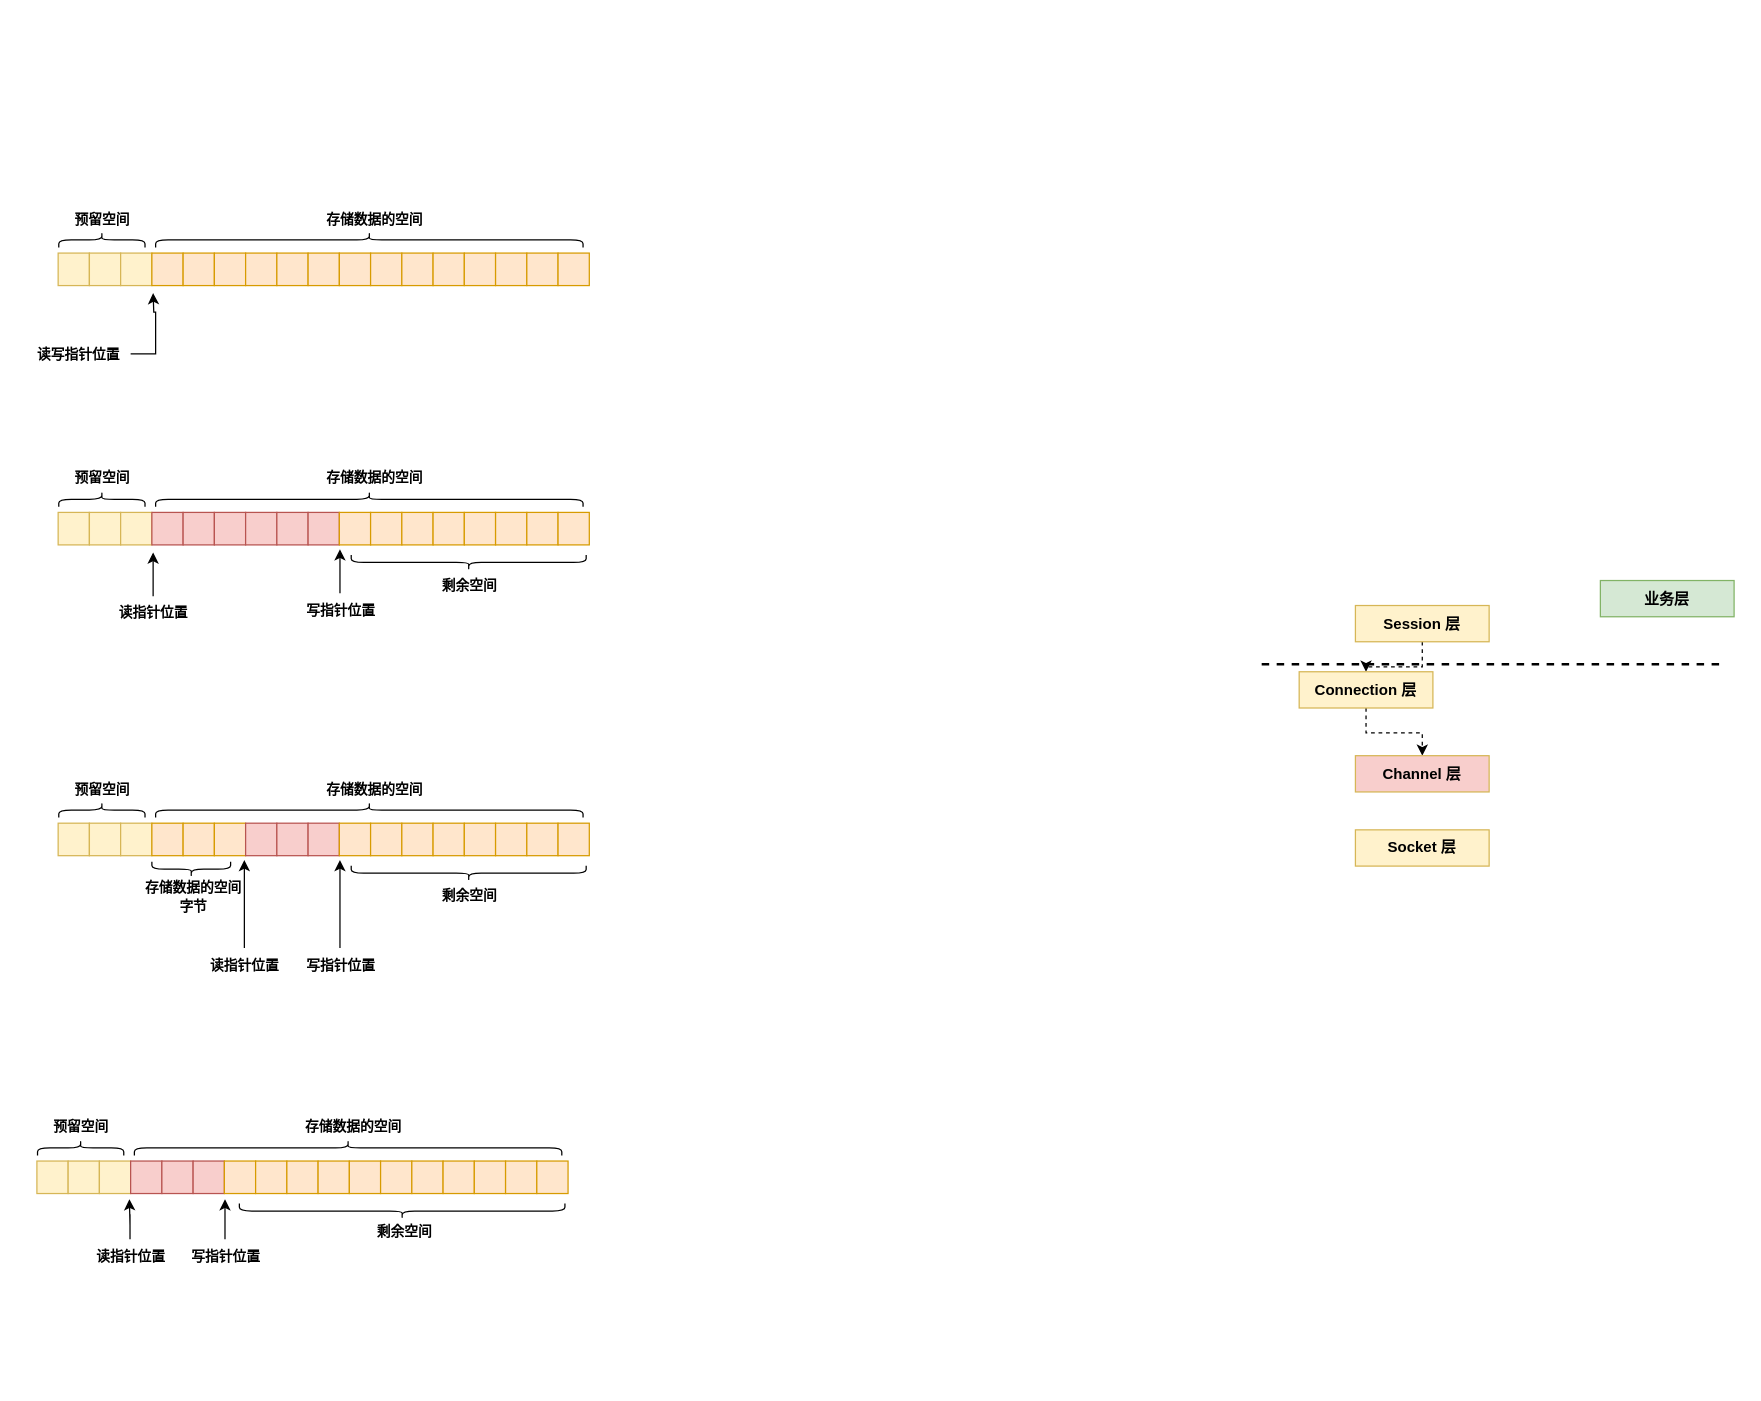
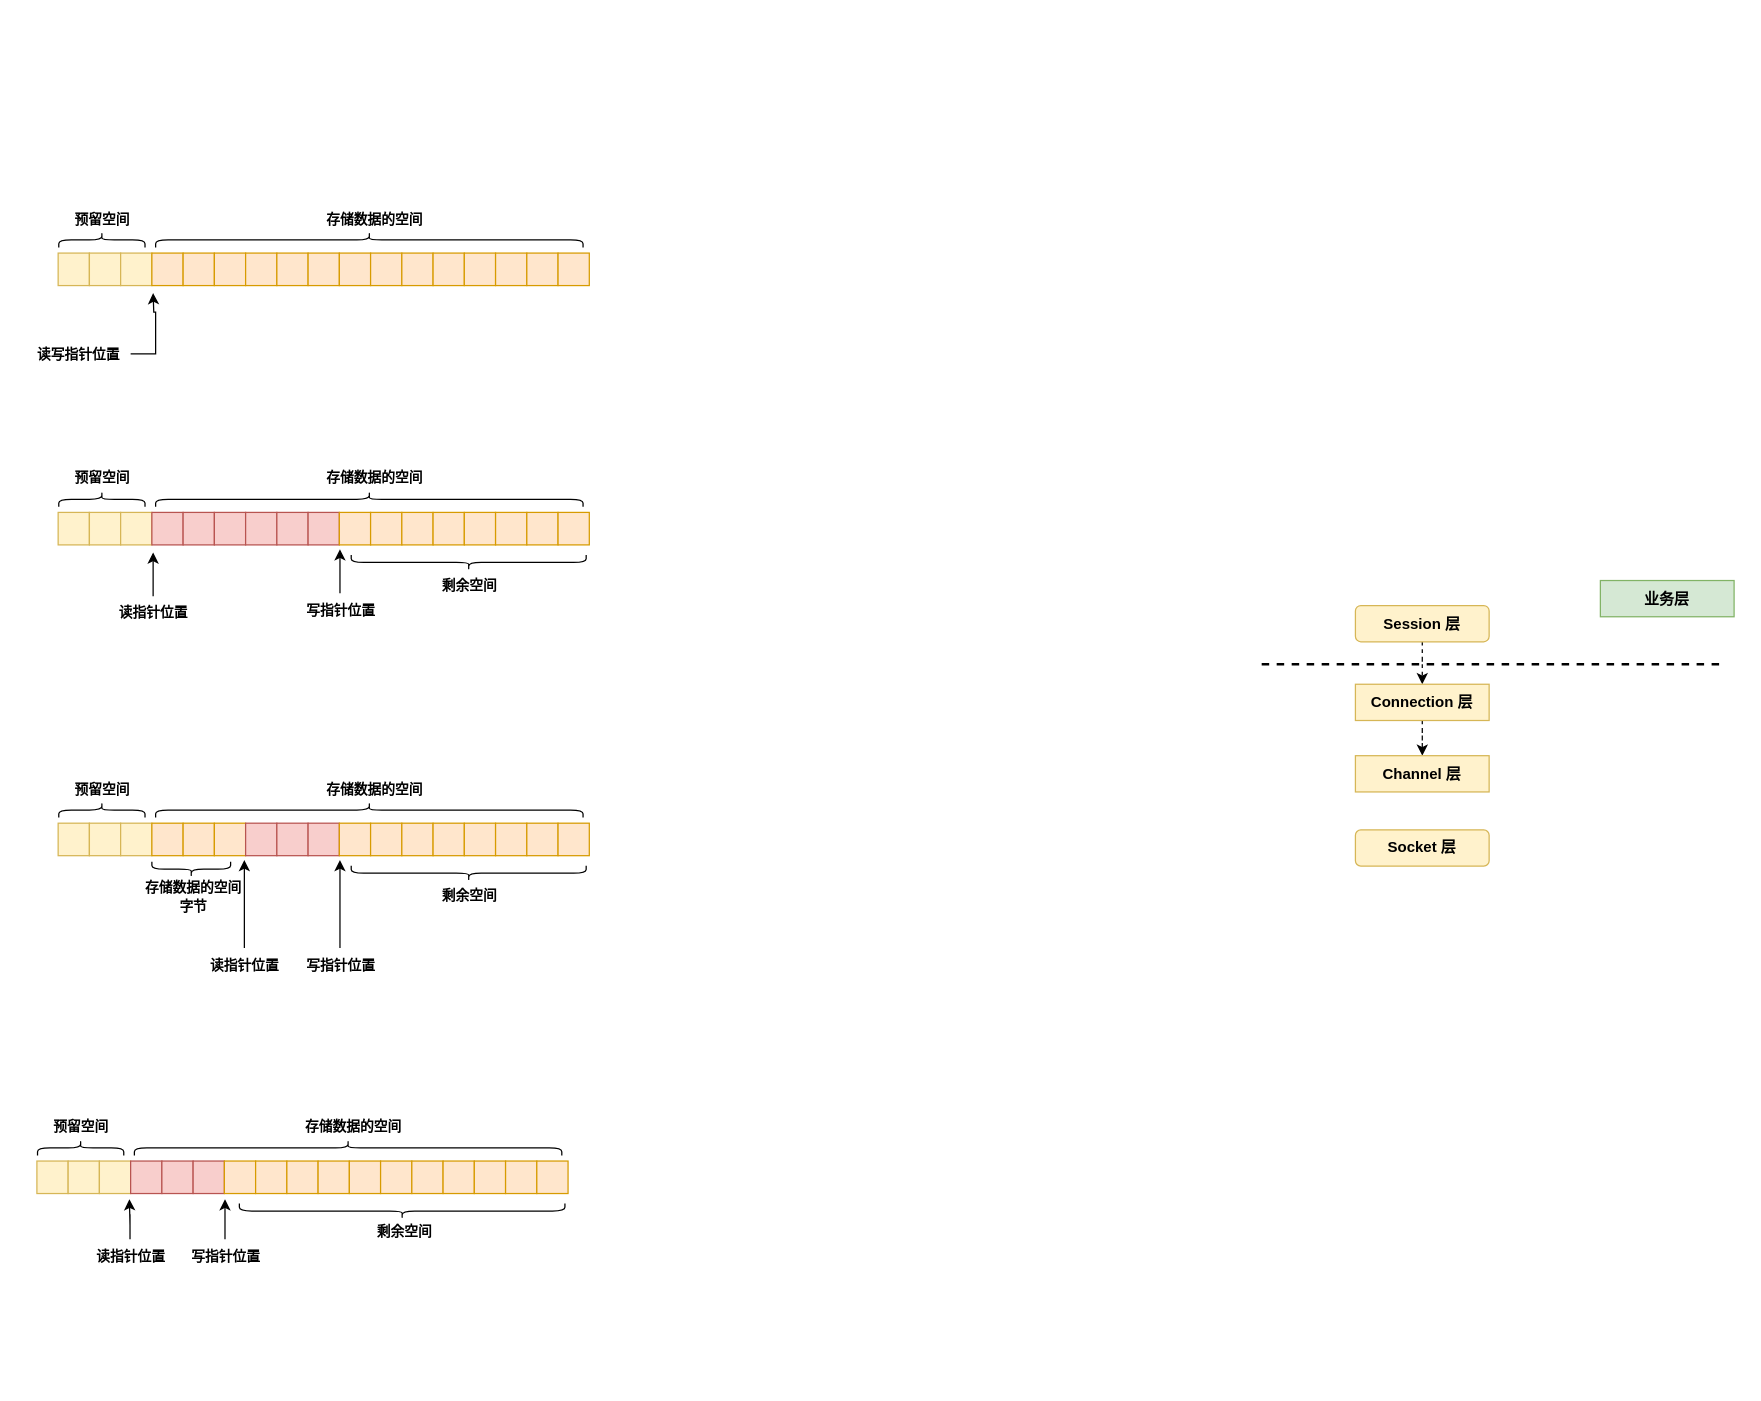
node "Session 层": shape rectangle -> rounded rectangle
node "Connection 层": moved (1366, 690) -> (1423, 703)
node "Channel 层": fillcolor #f8cecc -> #fff2cc
node "Socket 层": shape rectangle -> rounded rectangle
